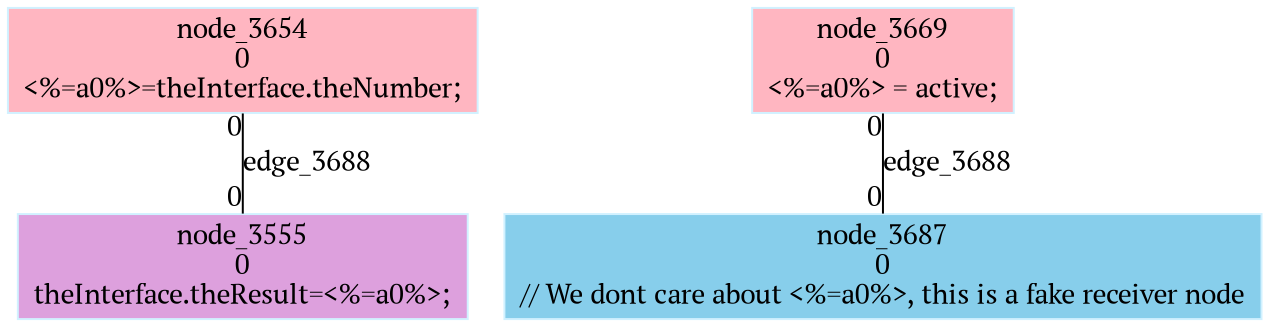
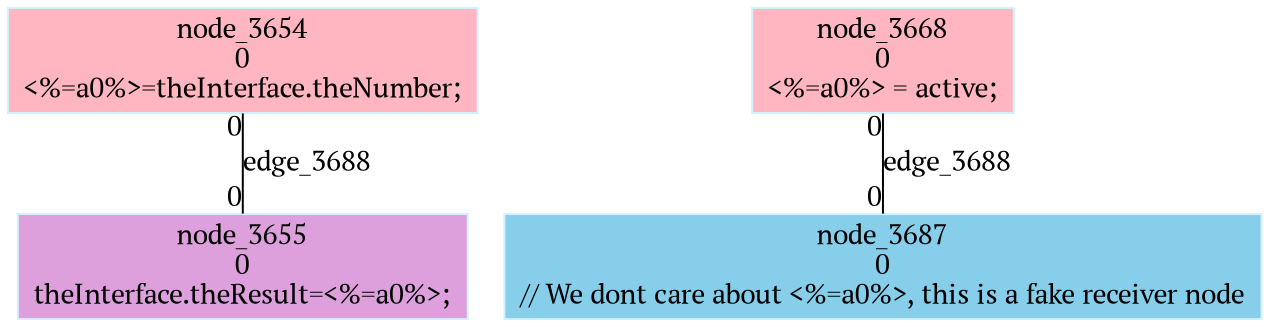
node "node_3669 0 <%=a0%> = active;": label "node_3669 0 <%=a0%> = active;" -> "node_3668 0 <%=a0%> = active;"
node "node_3555 0 theInterface.theResult=<%=a0%>;": label "node_3555 0 theInterface.theResult=<%=a0%>;" -> "node_3655 0 theInterface.theResult=<%=a0%>;"
